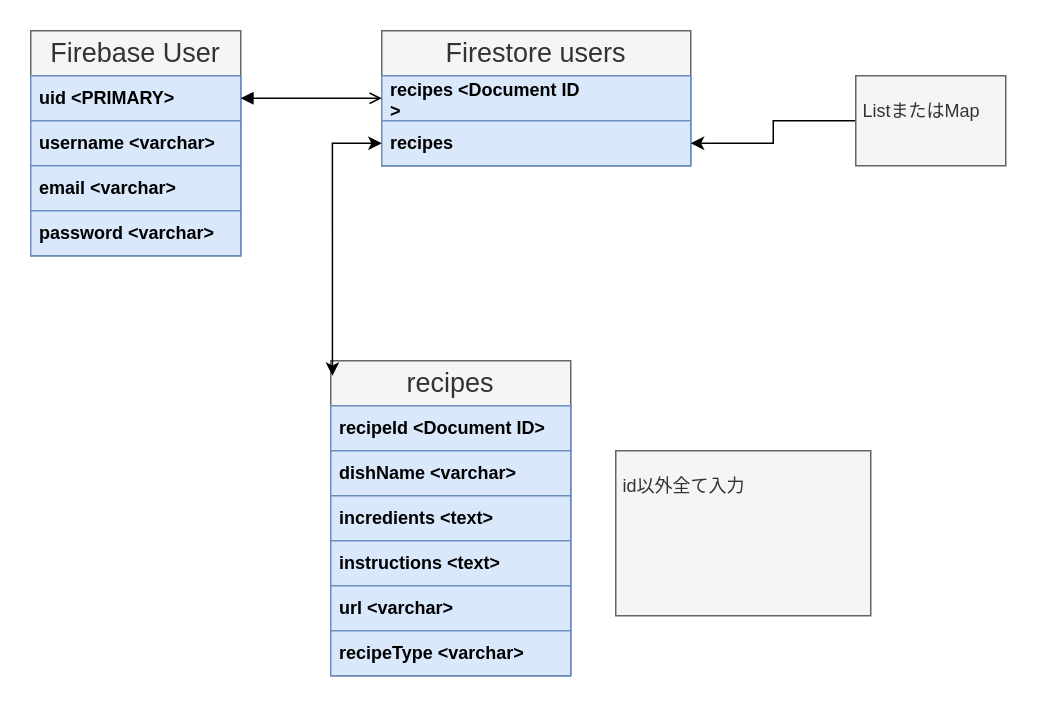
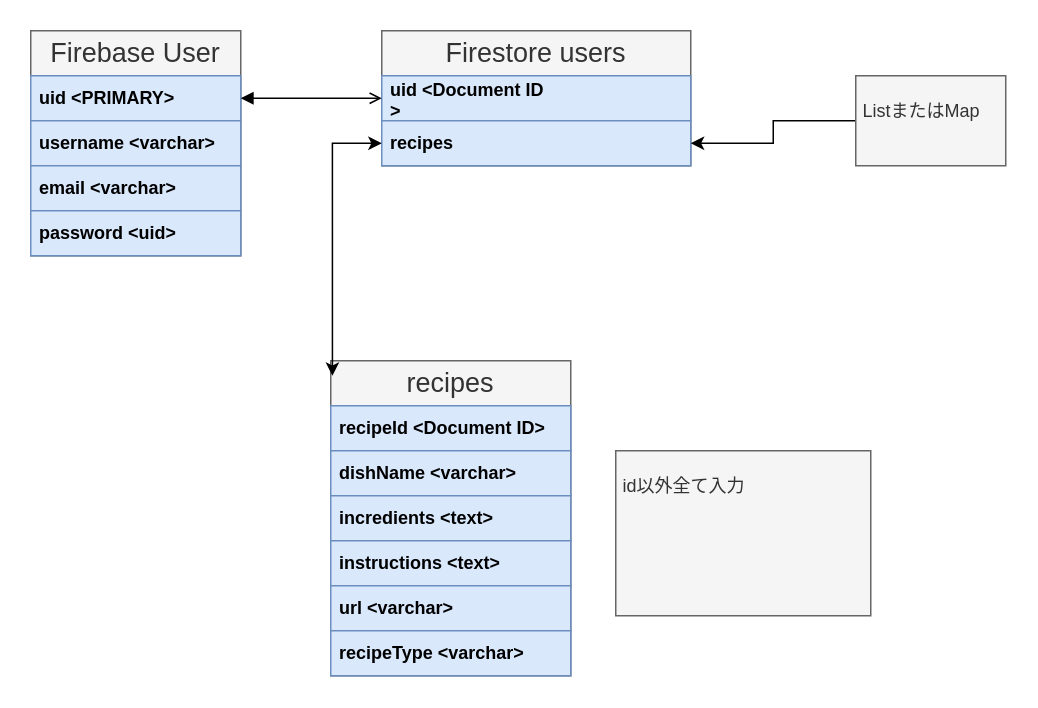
node "recipes <Document ID >": label "recipes <Document ID >" -> "uid <Document ID >"
node "password <varchar>": label "password <varchar>" -> "password <uid>"
